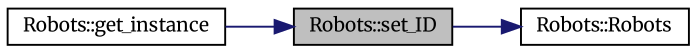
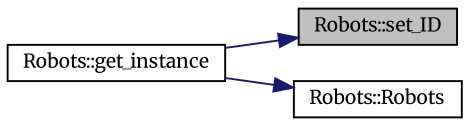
edge "Robots::set_ID" -> "Robots::Robots": now "Robots::get_instance" -> "Robots::Robots"
